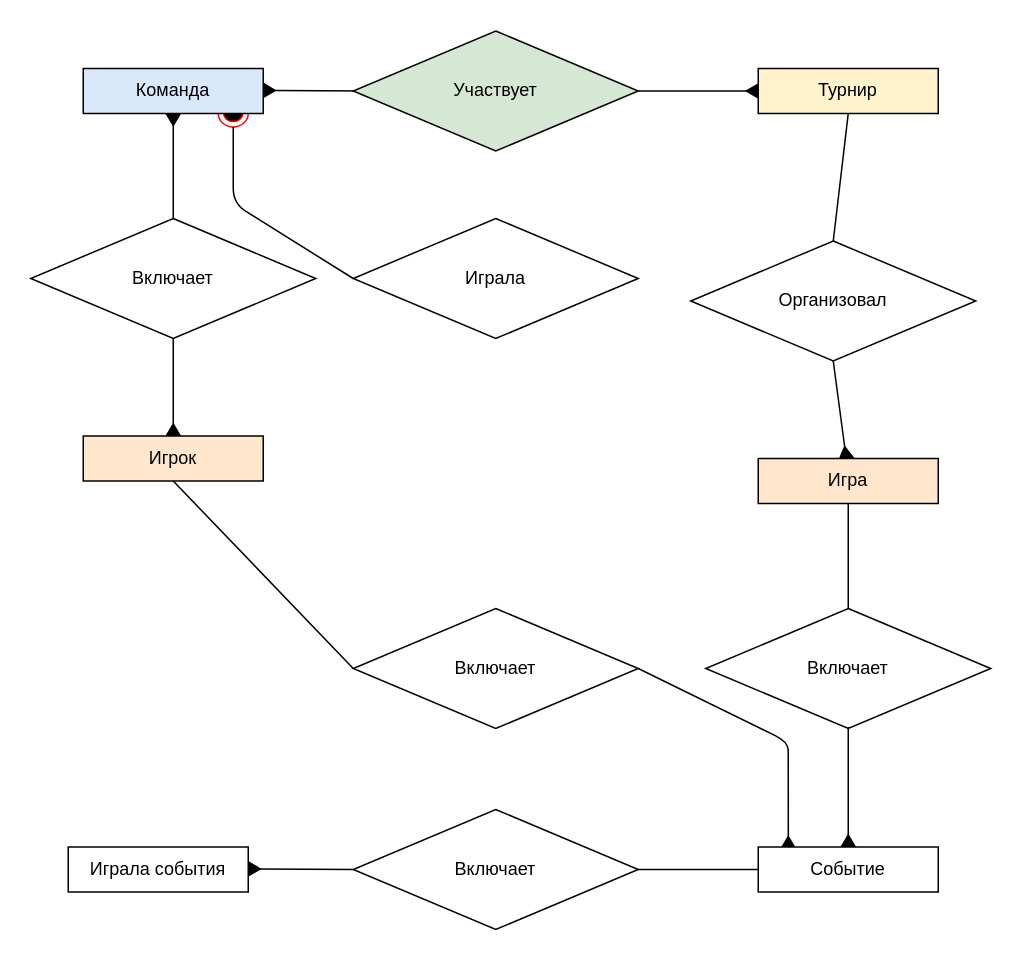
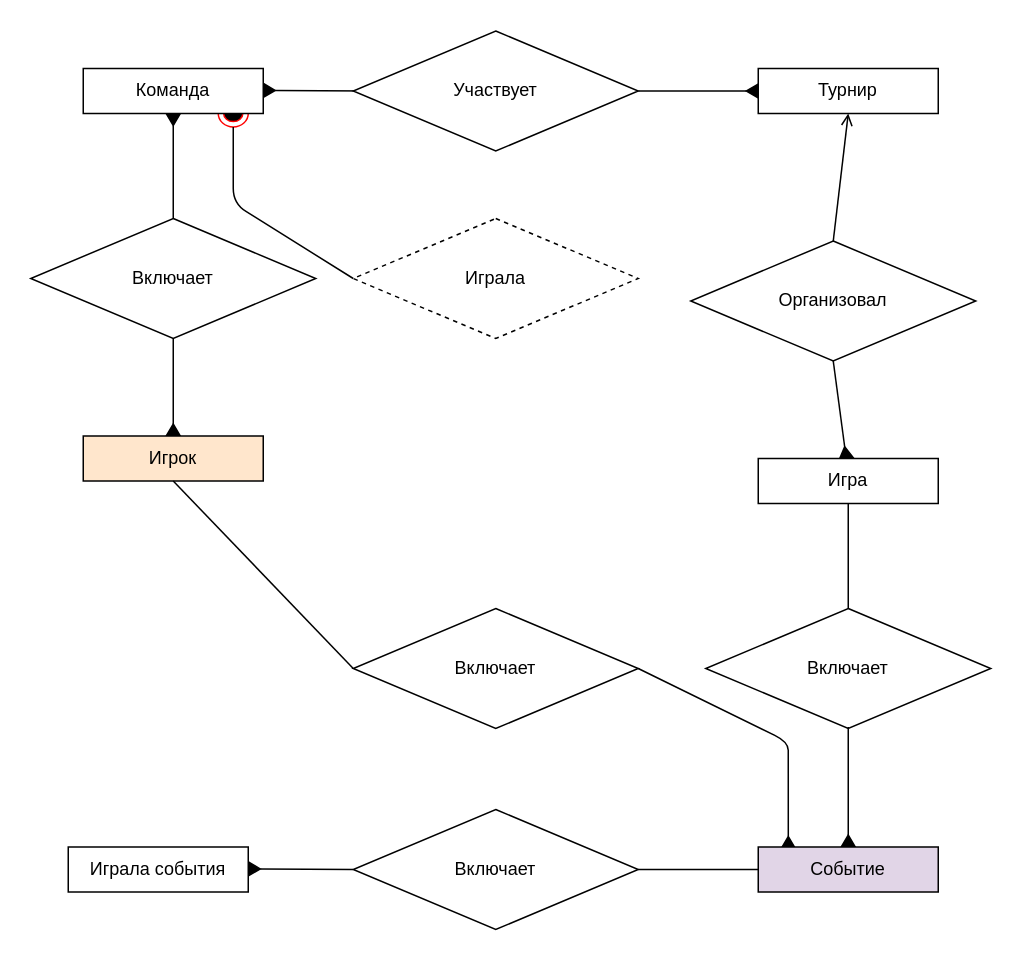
node "Команда": fillcolor #dae8fc -> #ffffff
node "Участвует": fillcolor #d5e8d4 -> #ffffff
node "Турнир": fillcolor #fff2cc -> #ffffff
edge "Турнир" -- "Организовал": arrowhead none -> open
node "Играла": style solid -> dashed
node "Игра": fillcolor #ffe6cc -> #ffffff
node "Событие": fillcolor #ffffff -> #e1d5e7
